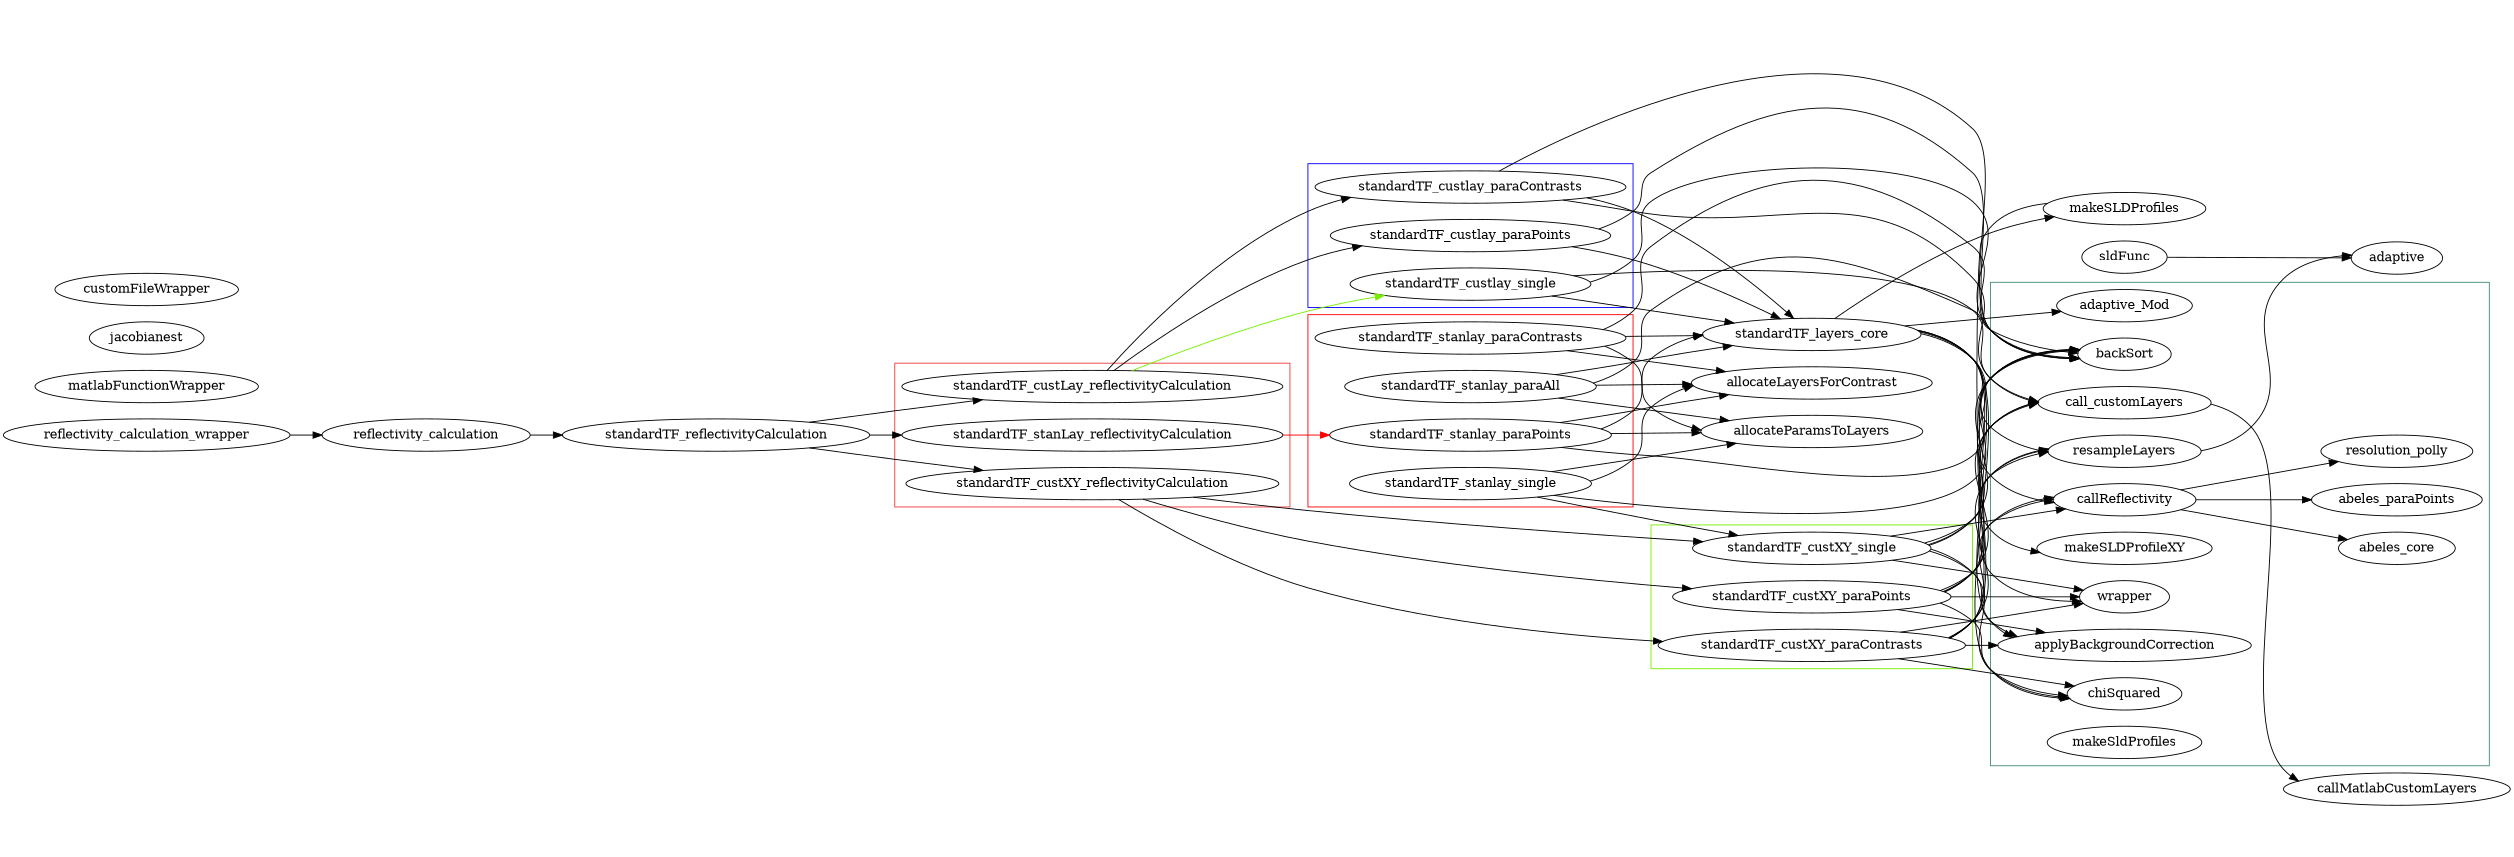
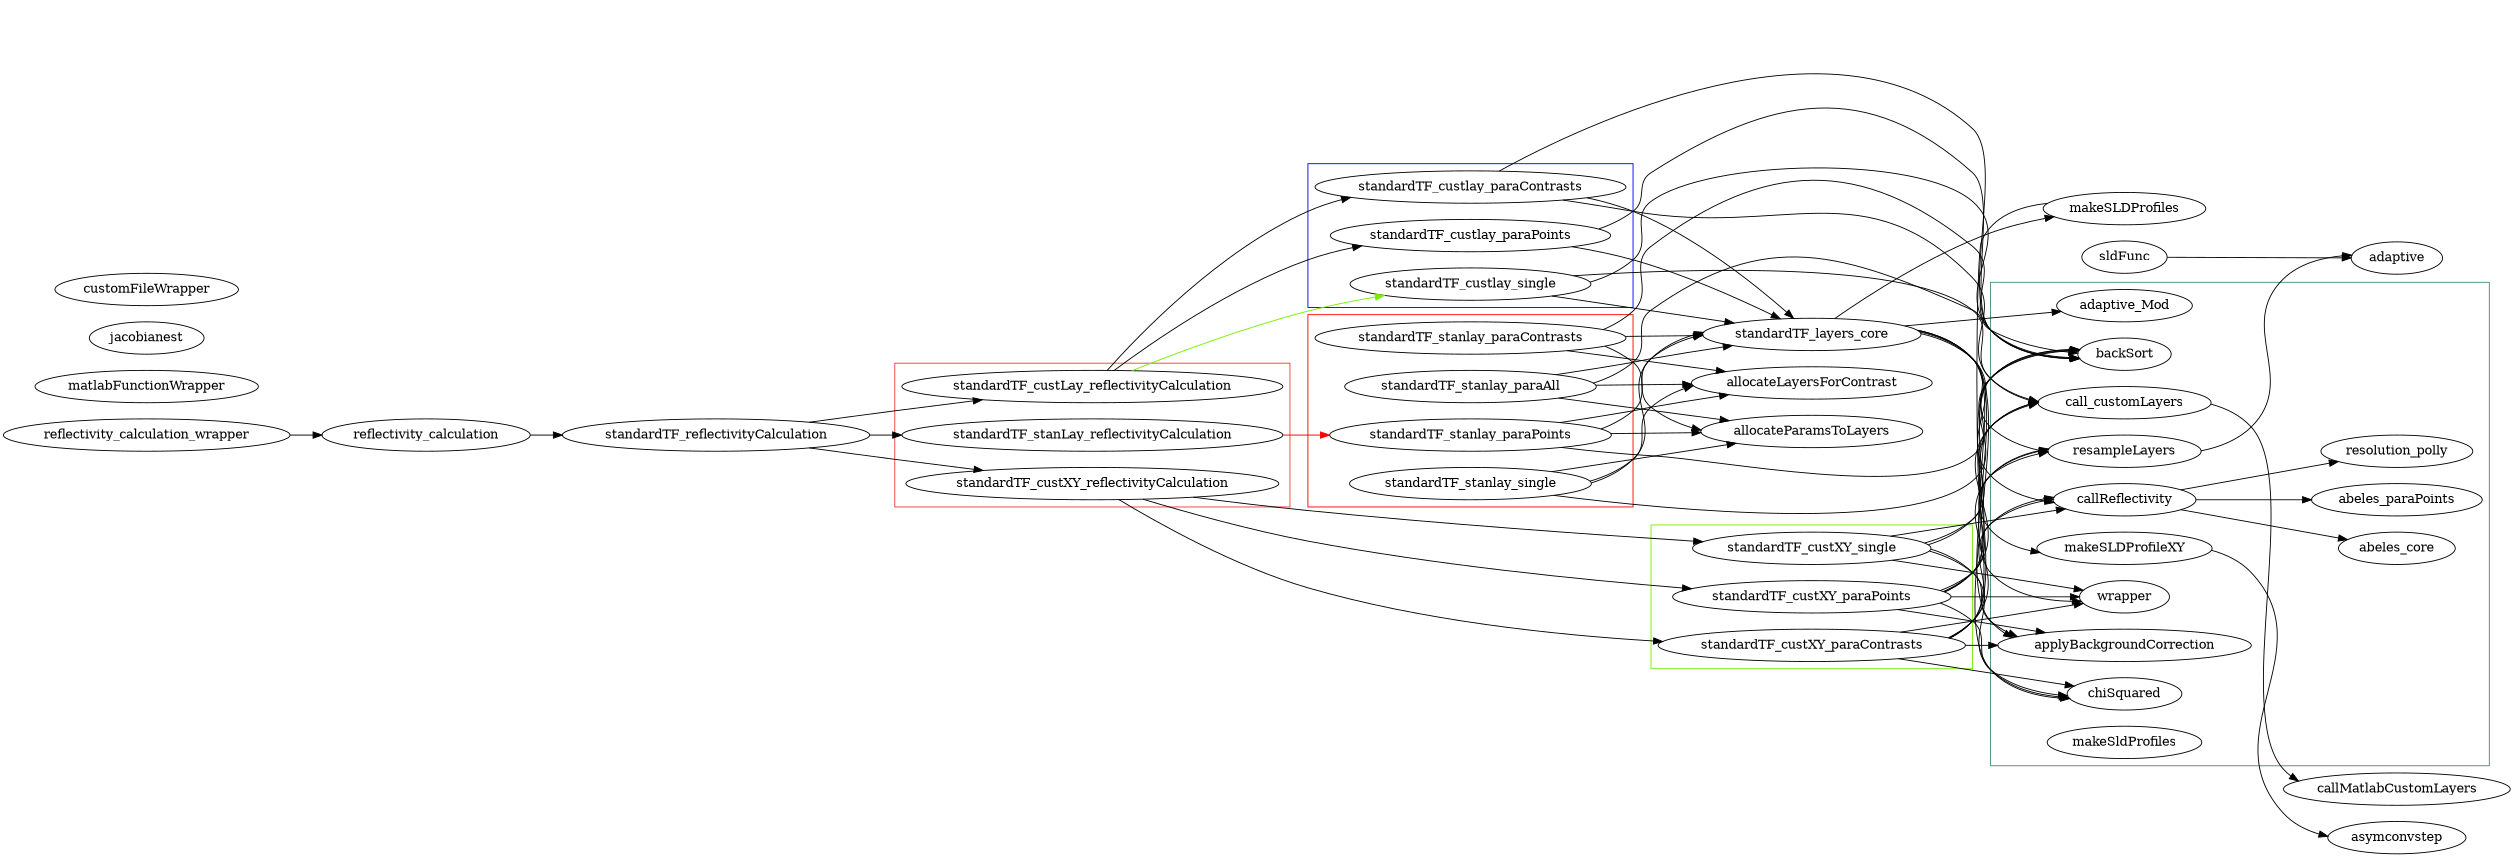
edge "standardTF_custXY_single" -> "backSort": removed
edge "standardTF_stanlay_single" -> "standardTF_custXY_single": now "standardTF_stanlay_single" -> "standardTF_layers_core"
node "asymconvstep": added
